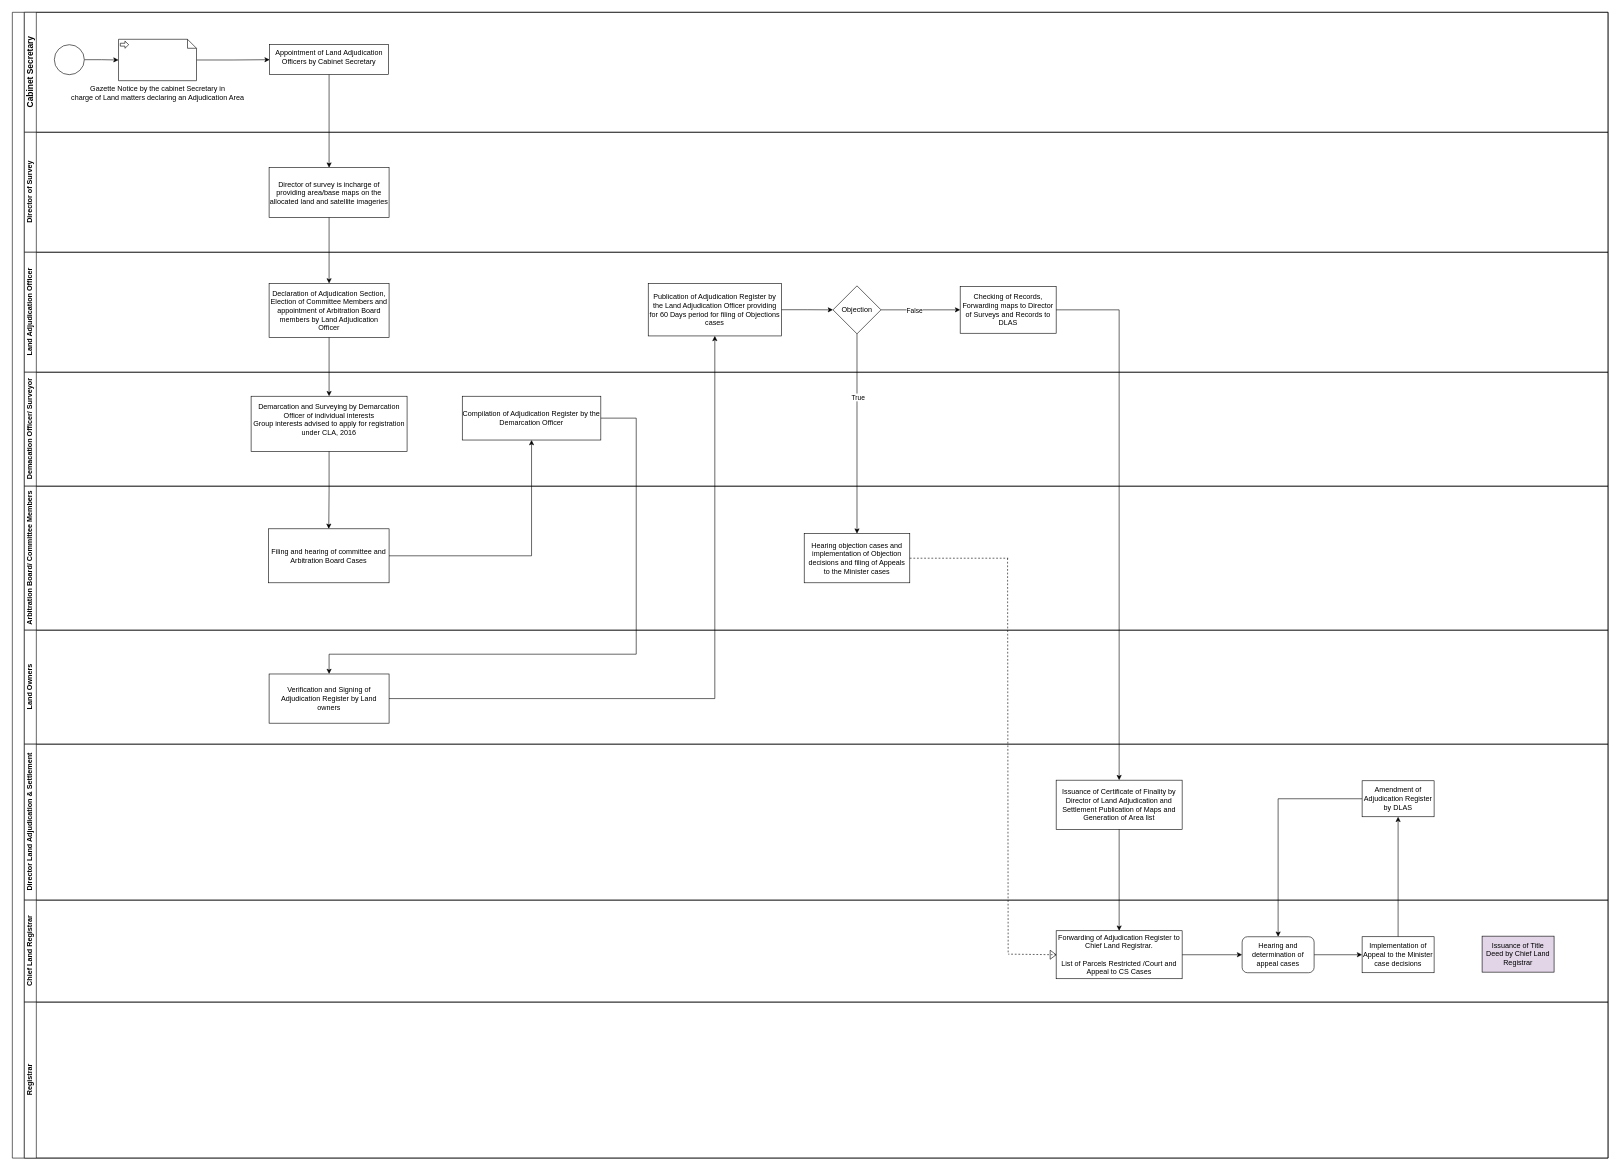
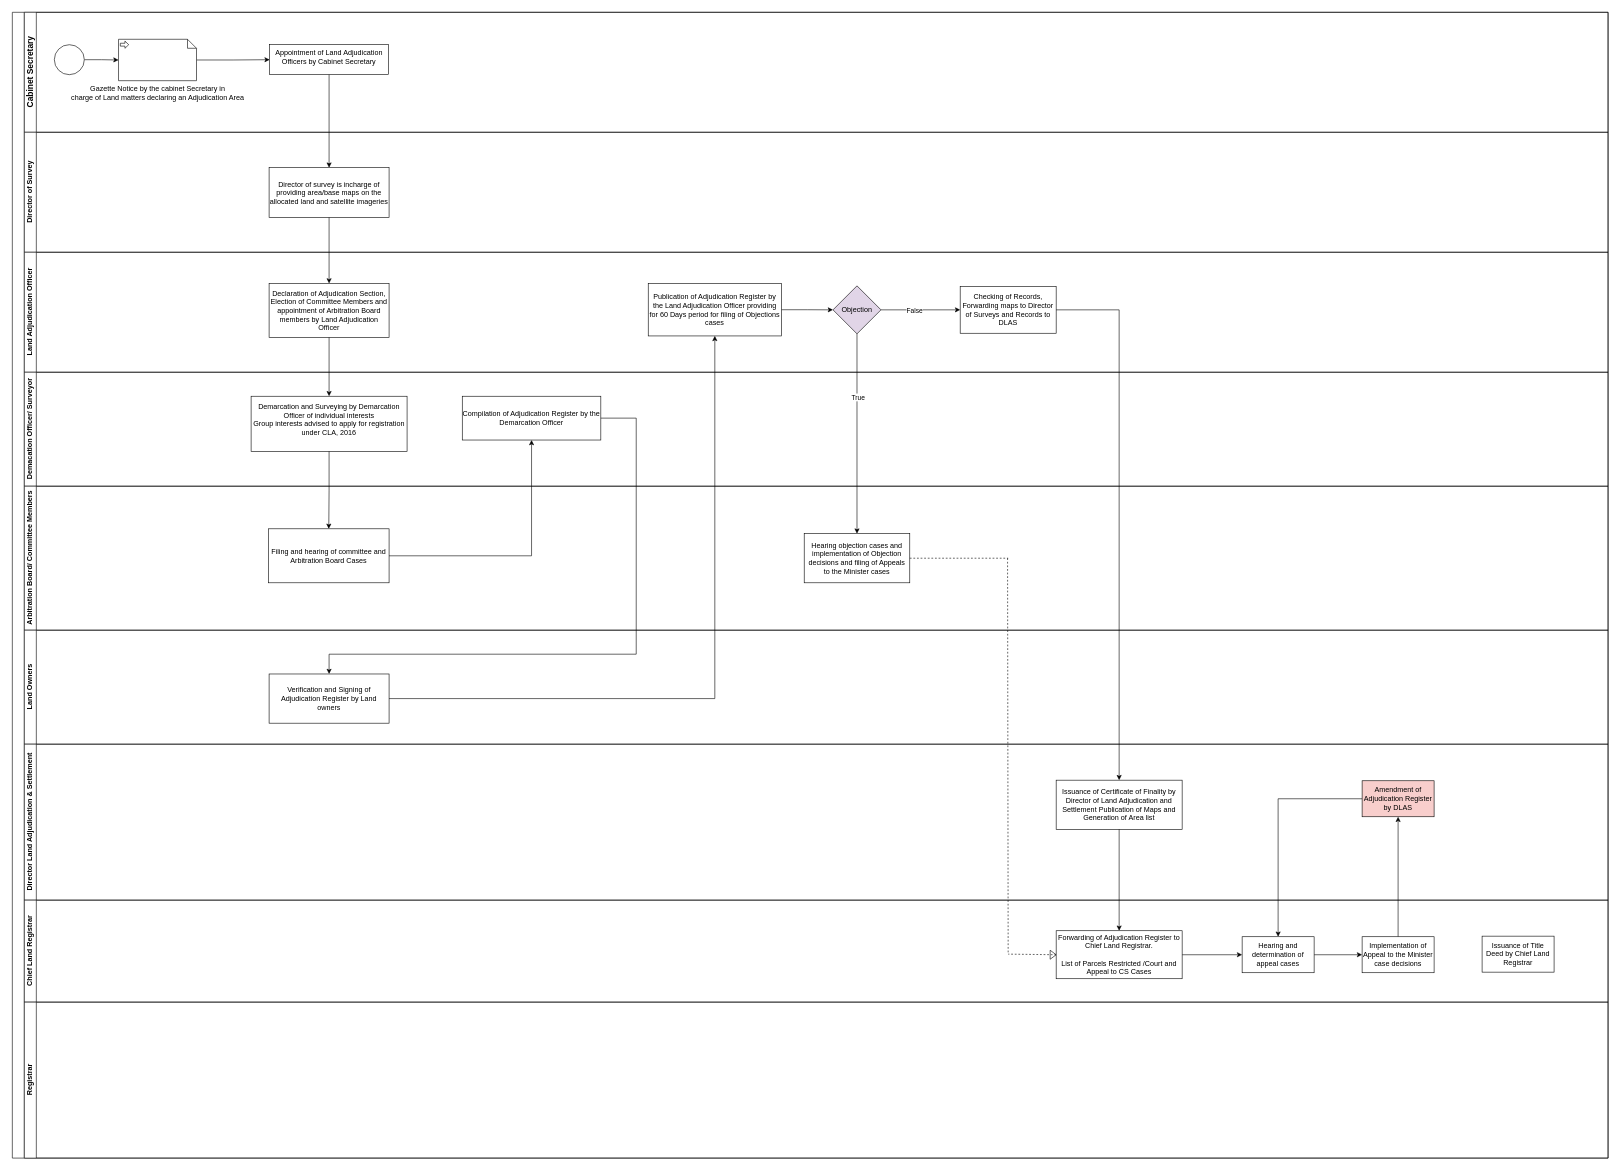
node "Objection": fillcolor #ffffff -> #e1d5e7
node "Amendment of Adjudication Register by DLAS": fillcolor #ffffff -> #f8cecc
node "Issuance of Title Deed by Chief Land Registrar": fillcolor #e1d5e7 -> #ffffff
node "Hearing and determination of appeal cases": shape rounded rectangle -> rectangle
